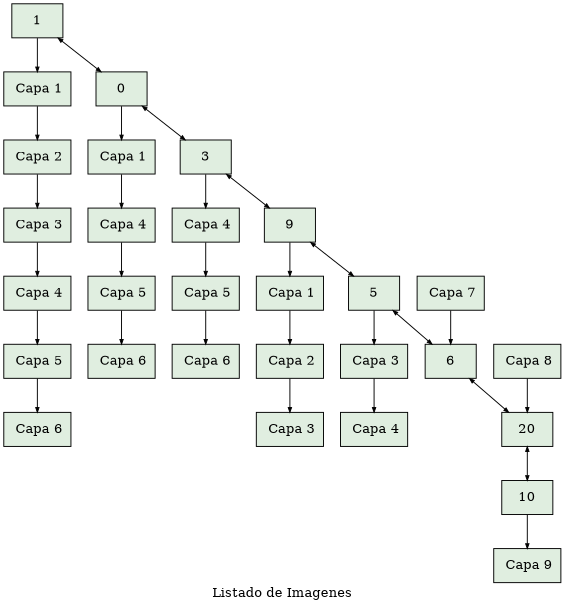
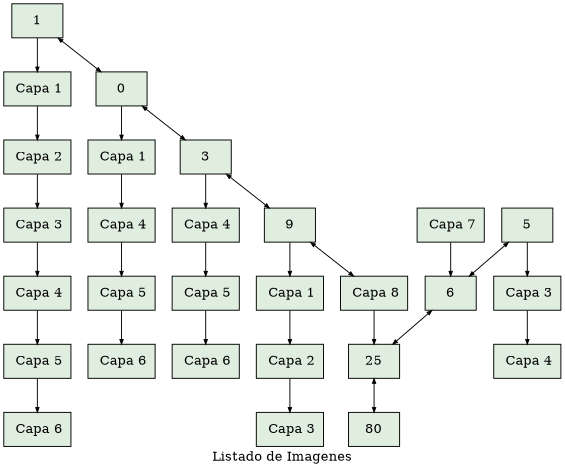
edge "9" -- "5": now "9" -- "Capa 8"
node "20": label "20" -> "25"
node "10": label "10" -> "80"
node "Capa 9": removed
